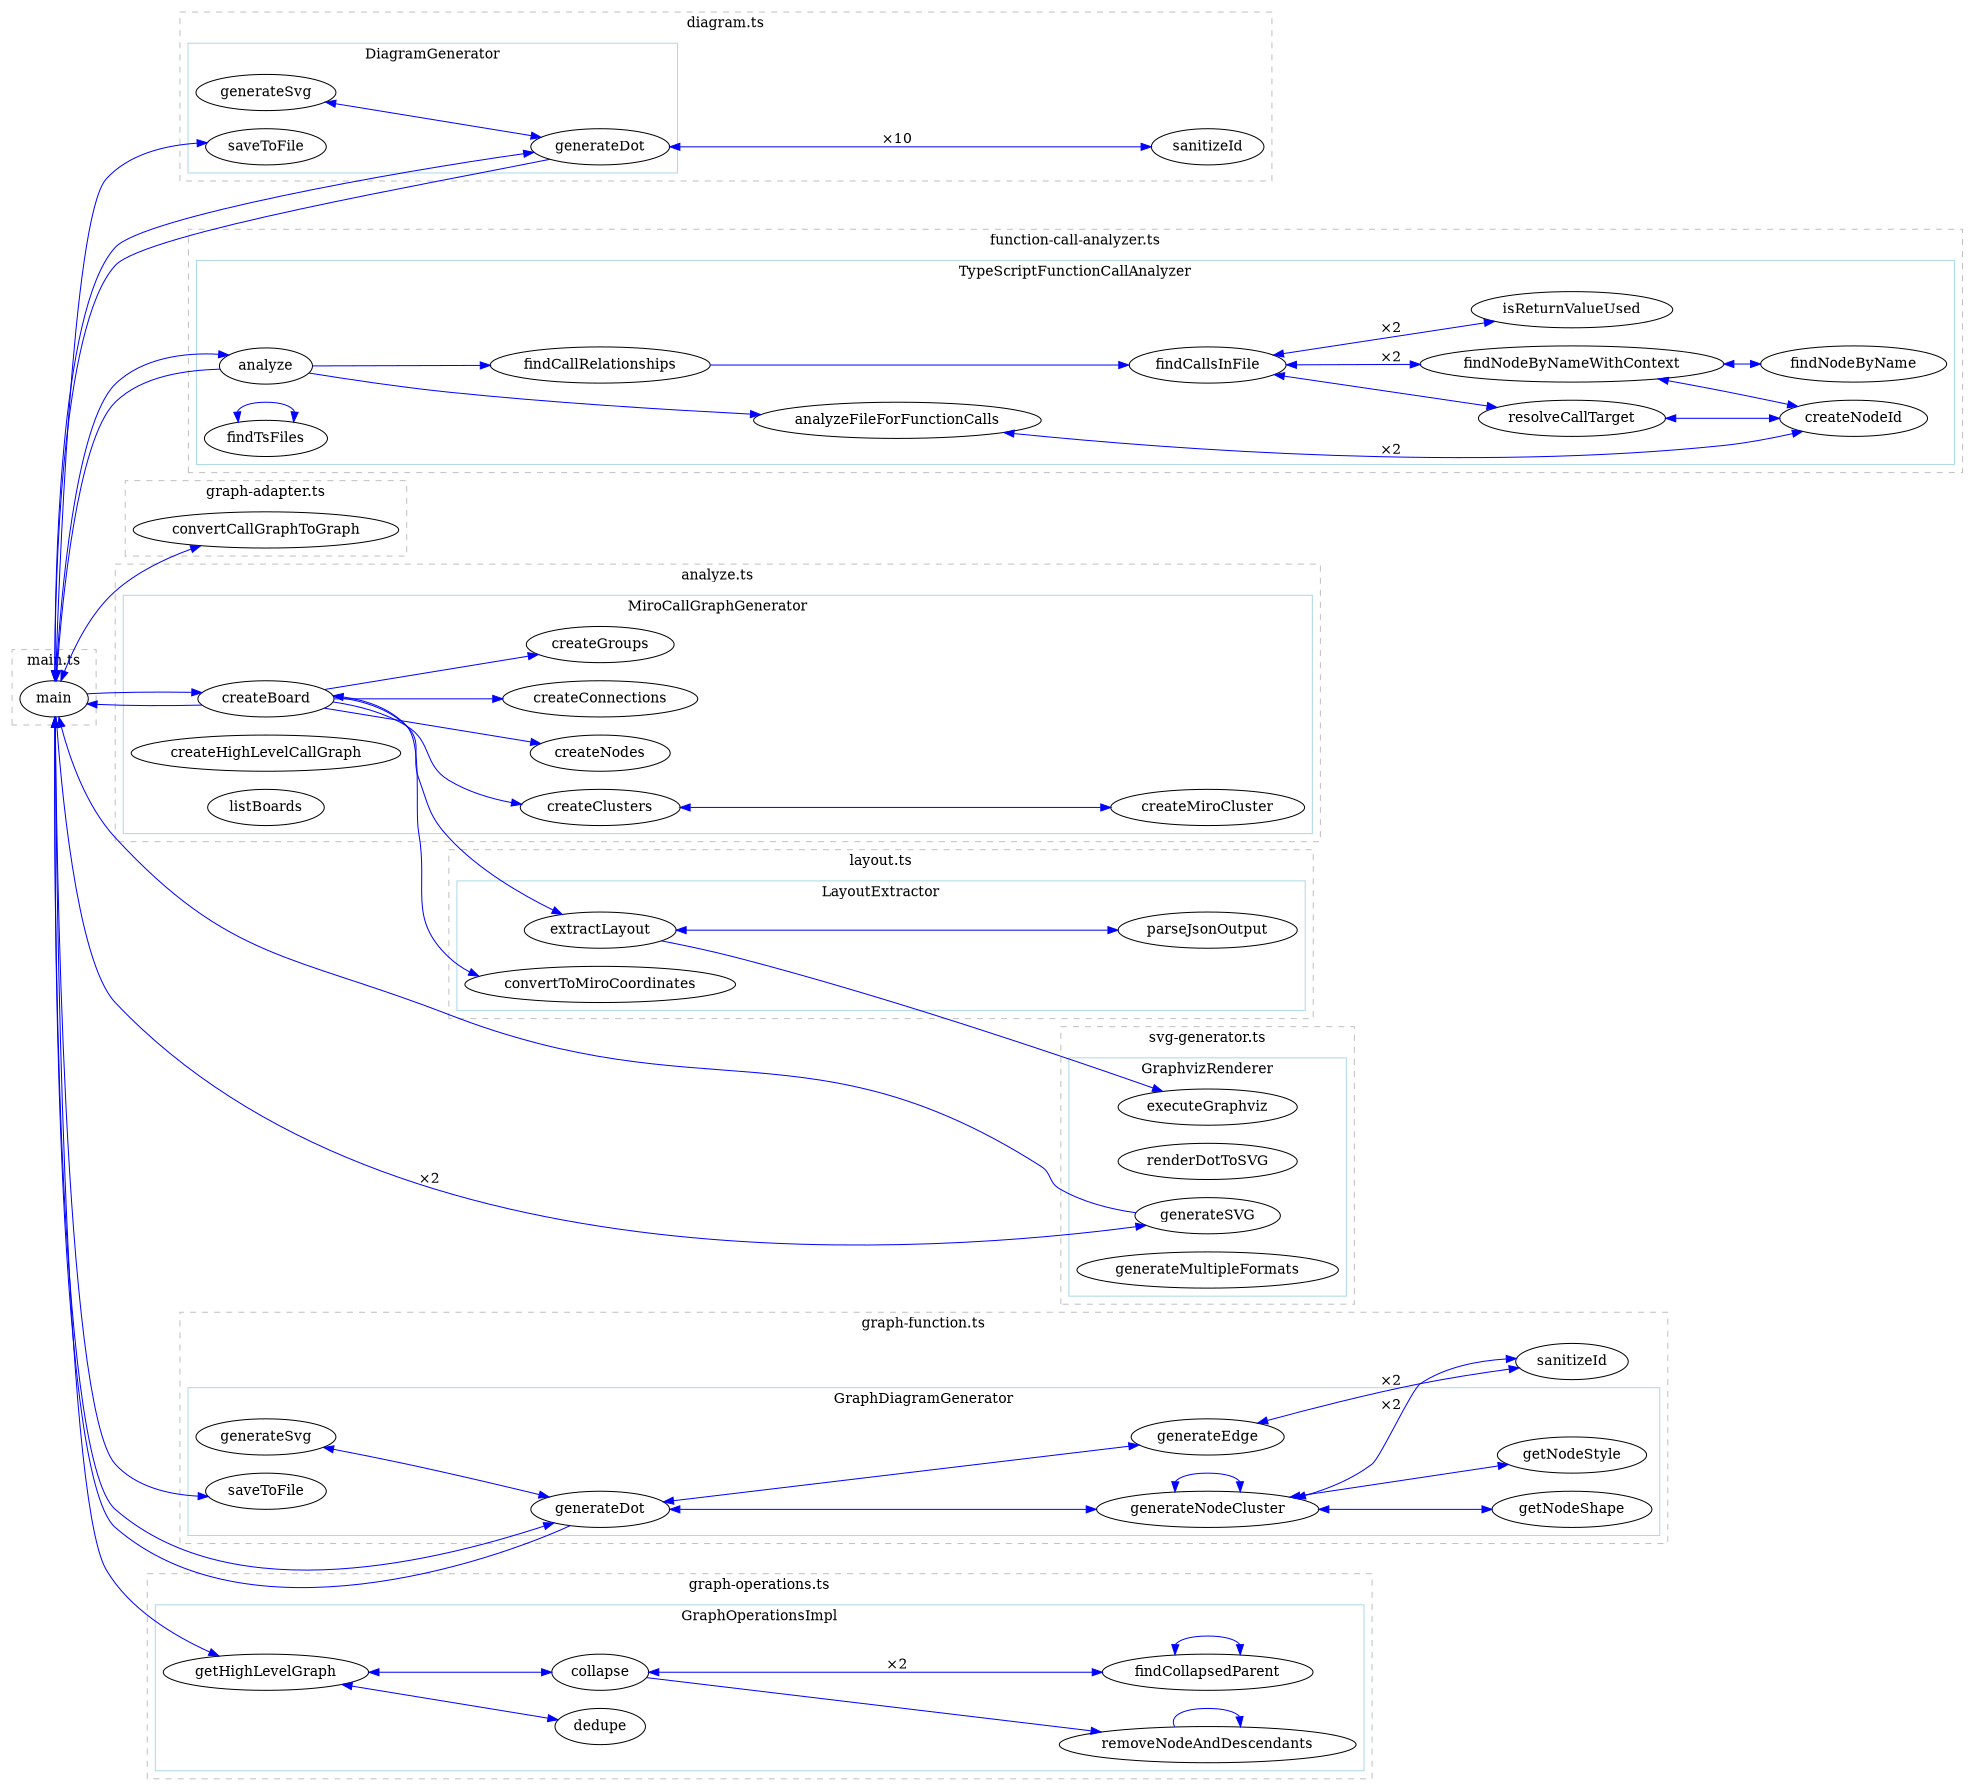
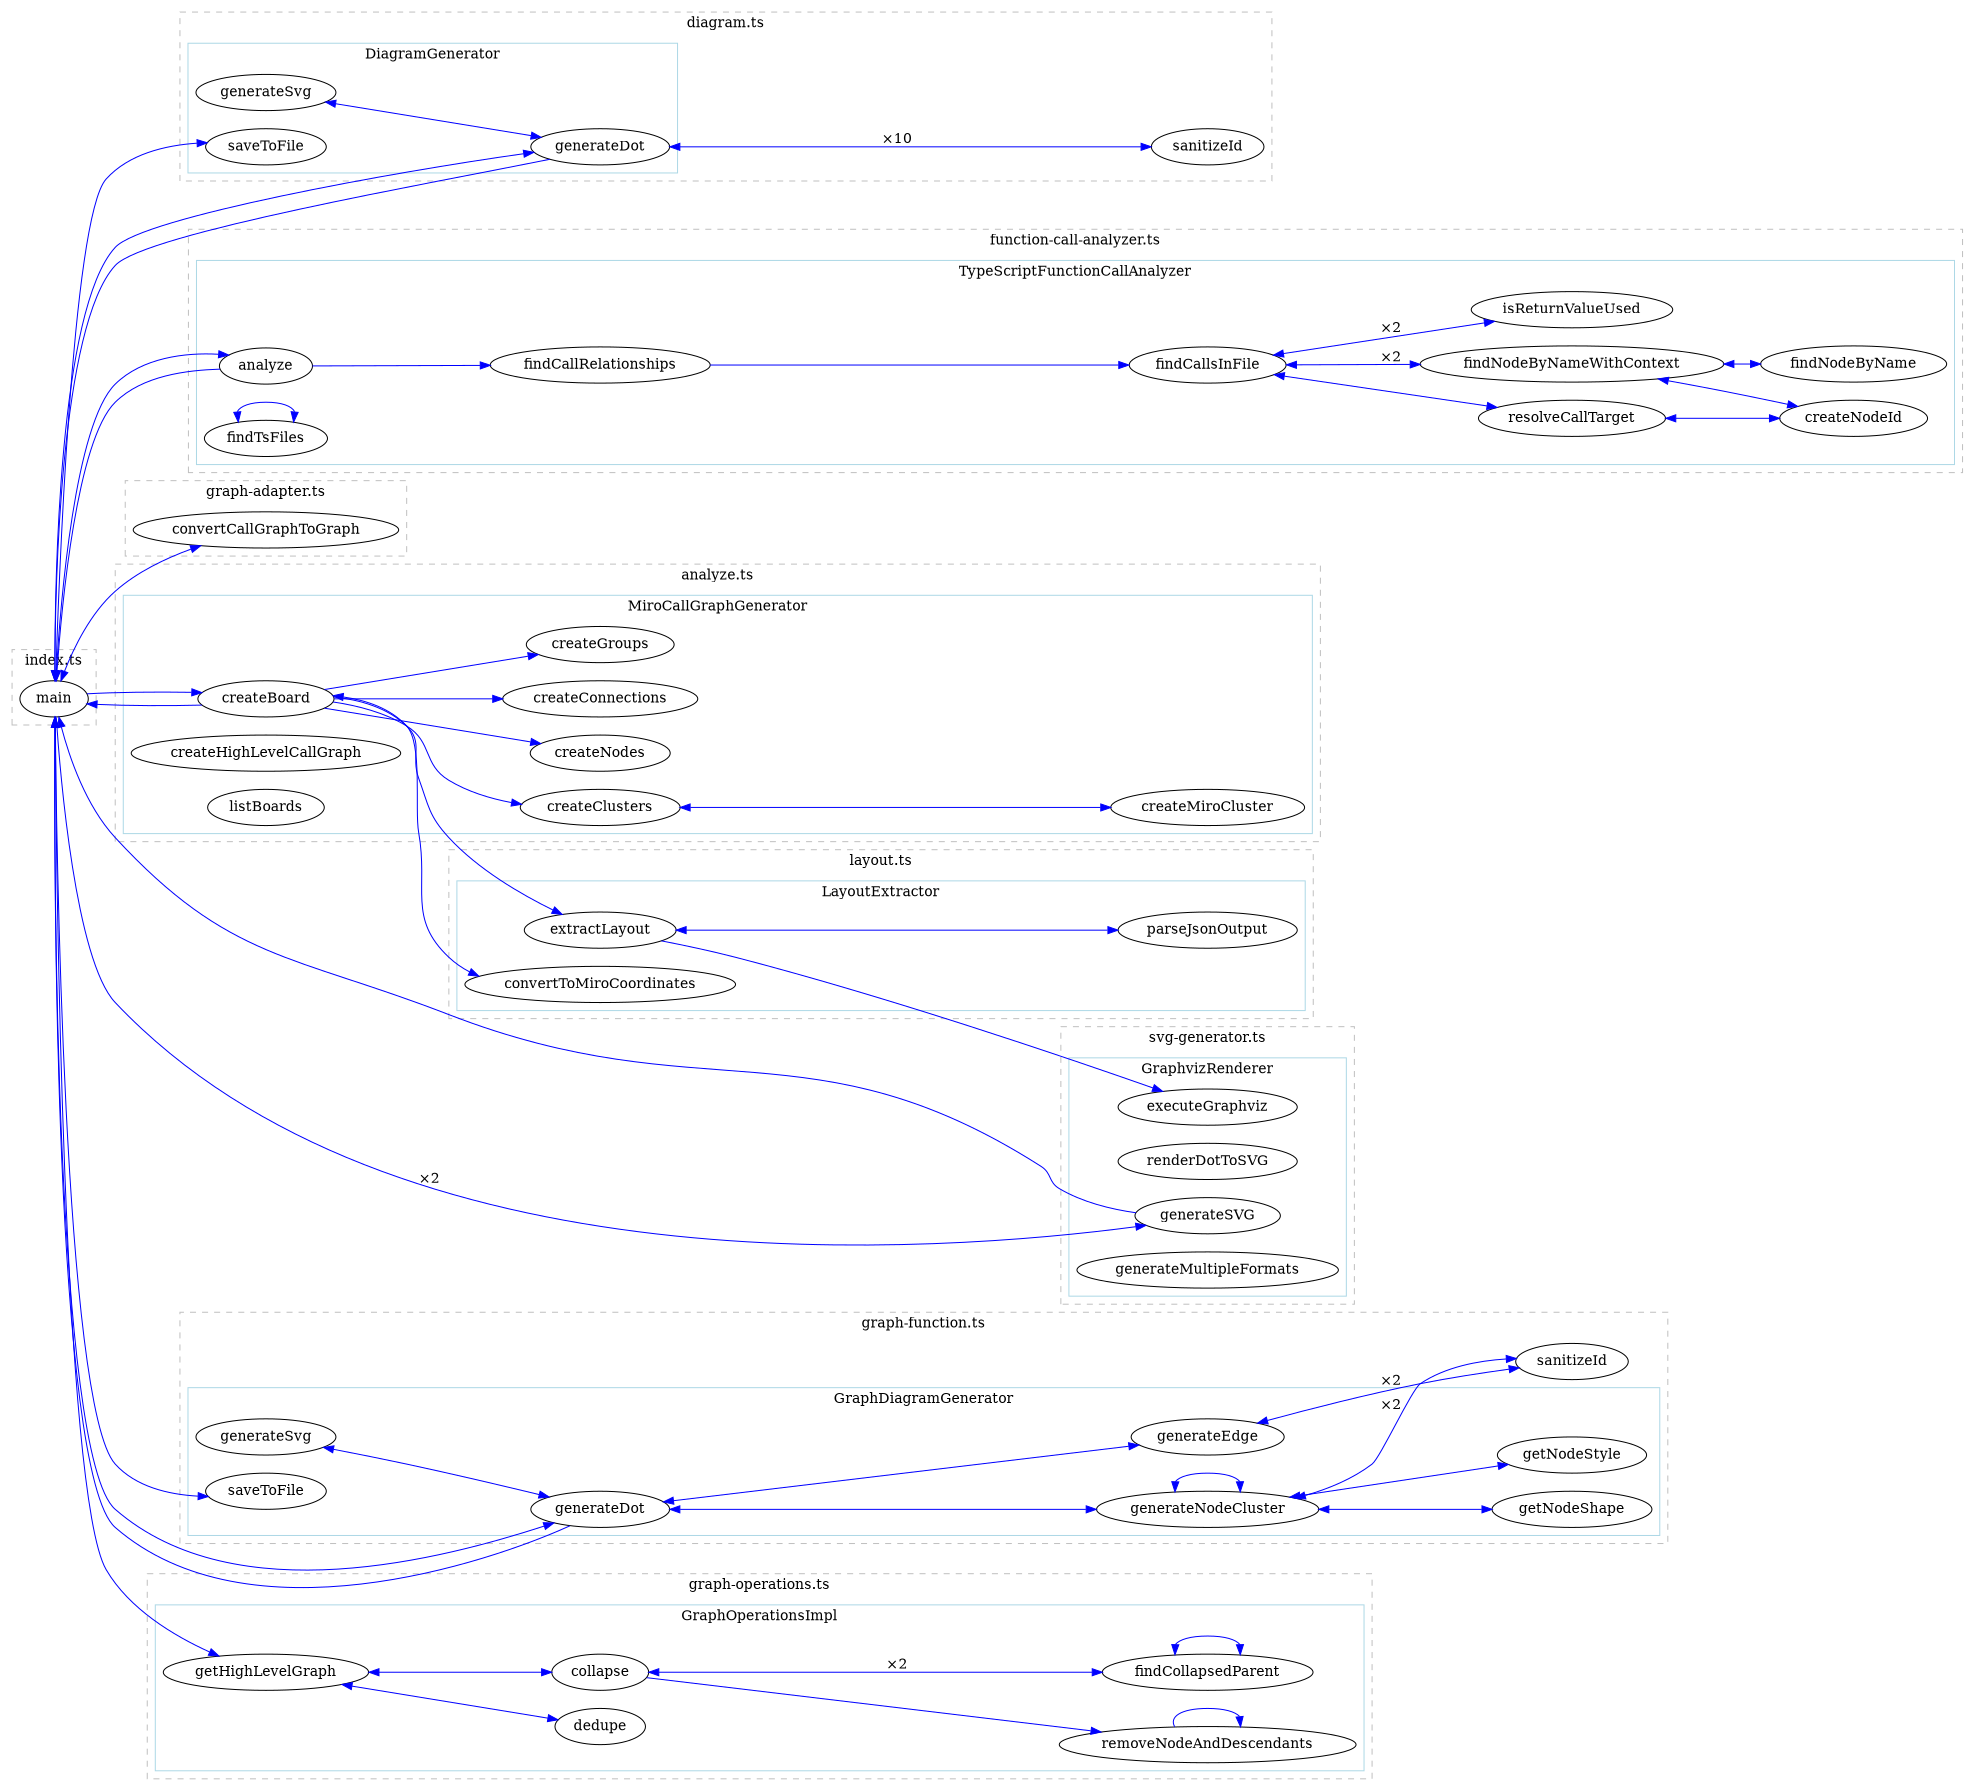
node "analyzeFileForFunctionCalls": removed
cluster "main.ts": label "main.ts" -> "index.ts"
